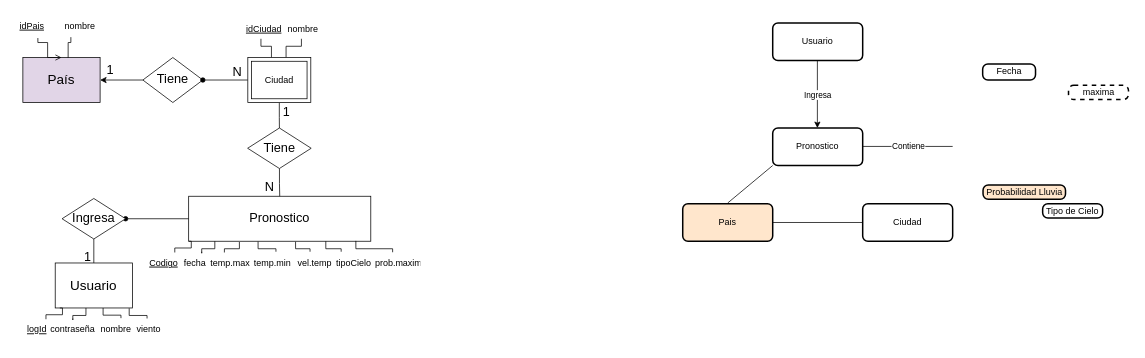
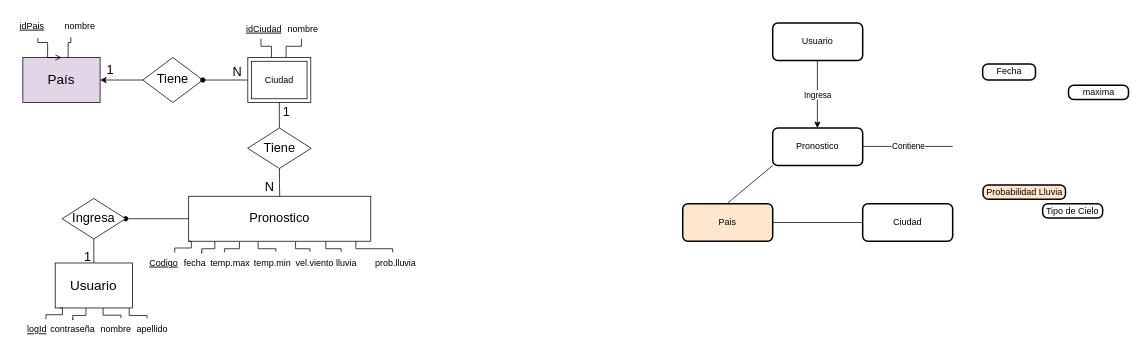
node "maxima": style dashed -> solid
node "vel.temp": label "vel.temp" -> "vel.viento"
node "tipoCielo": label "tipoCielo" -> "lluvia"
node "prob.maxima": label "prob.maxima" -> "prob.lluvia"
node "viento": label "viento" -> "apellido"
